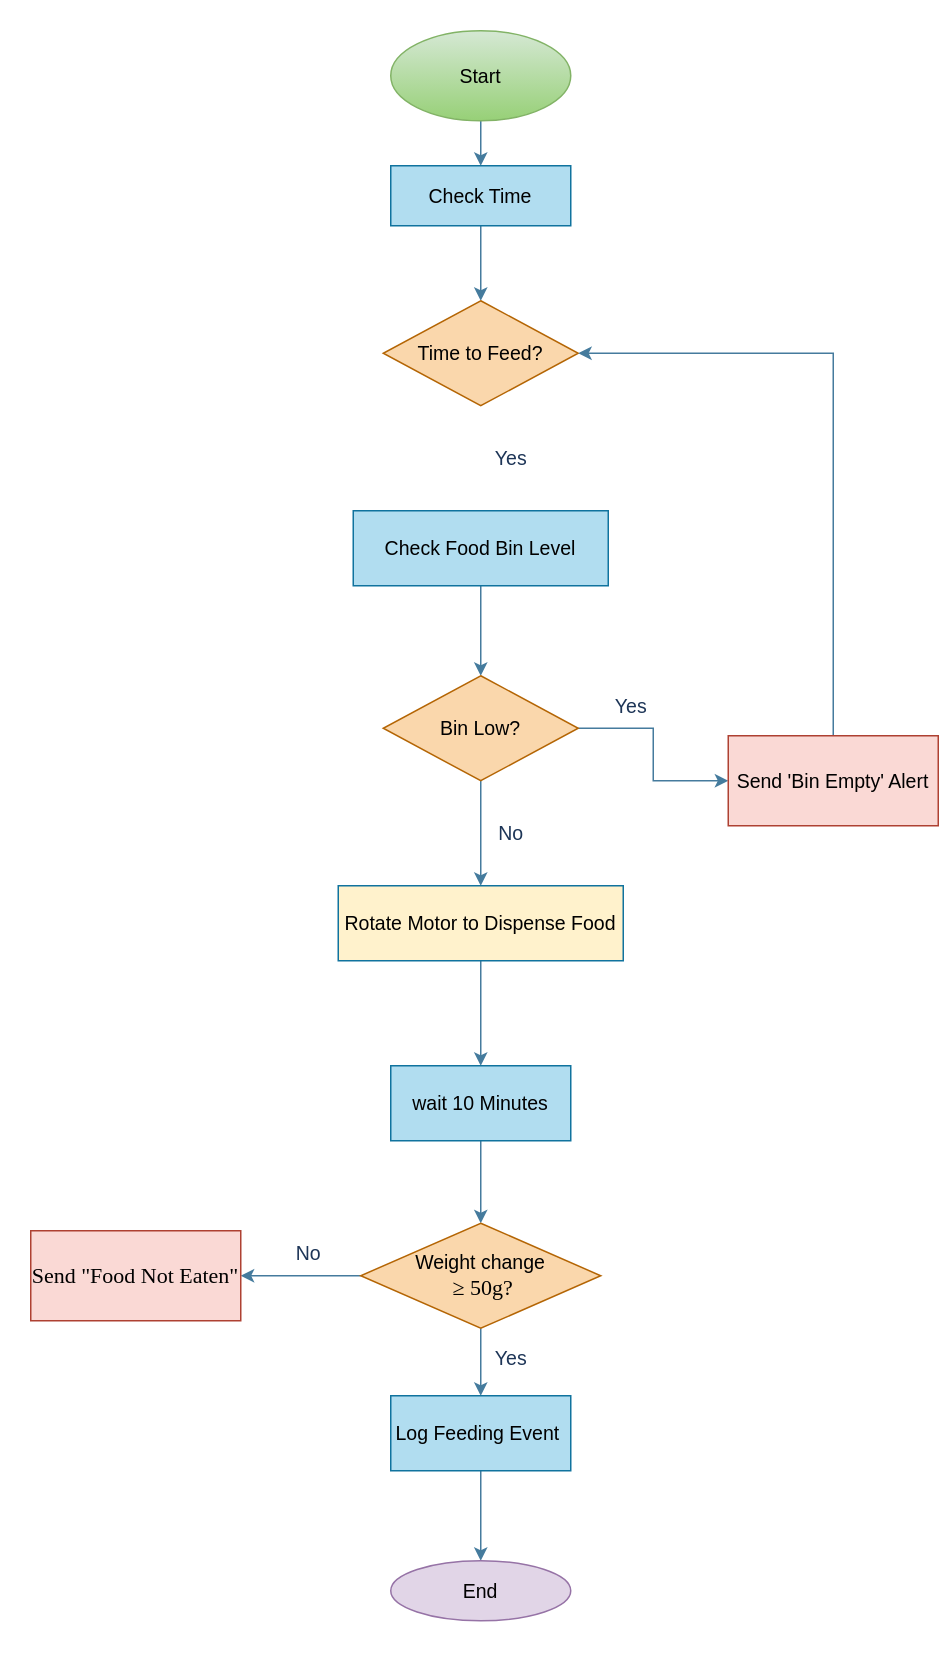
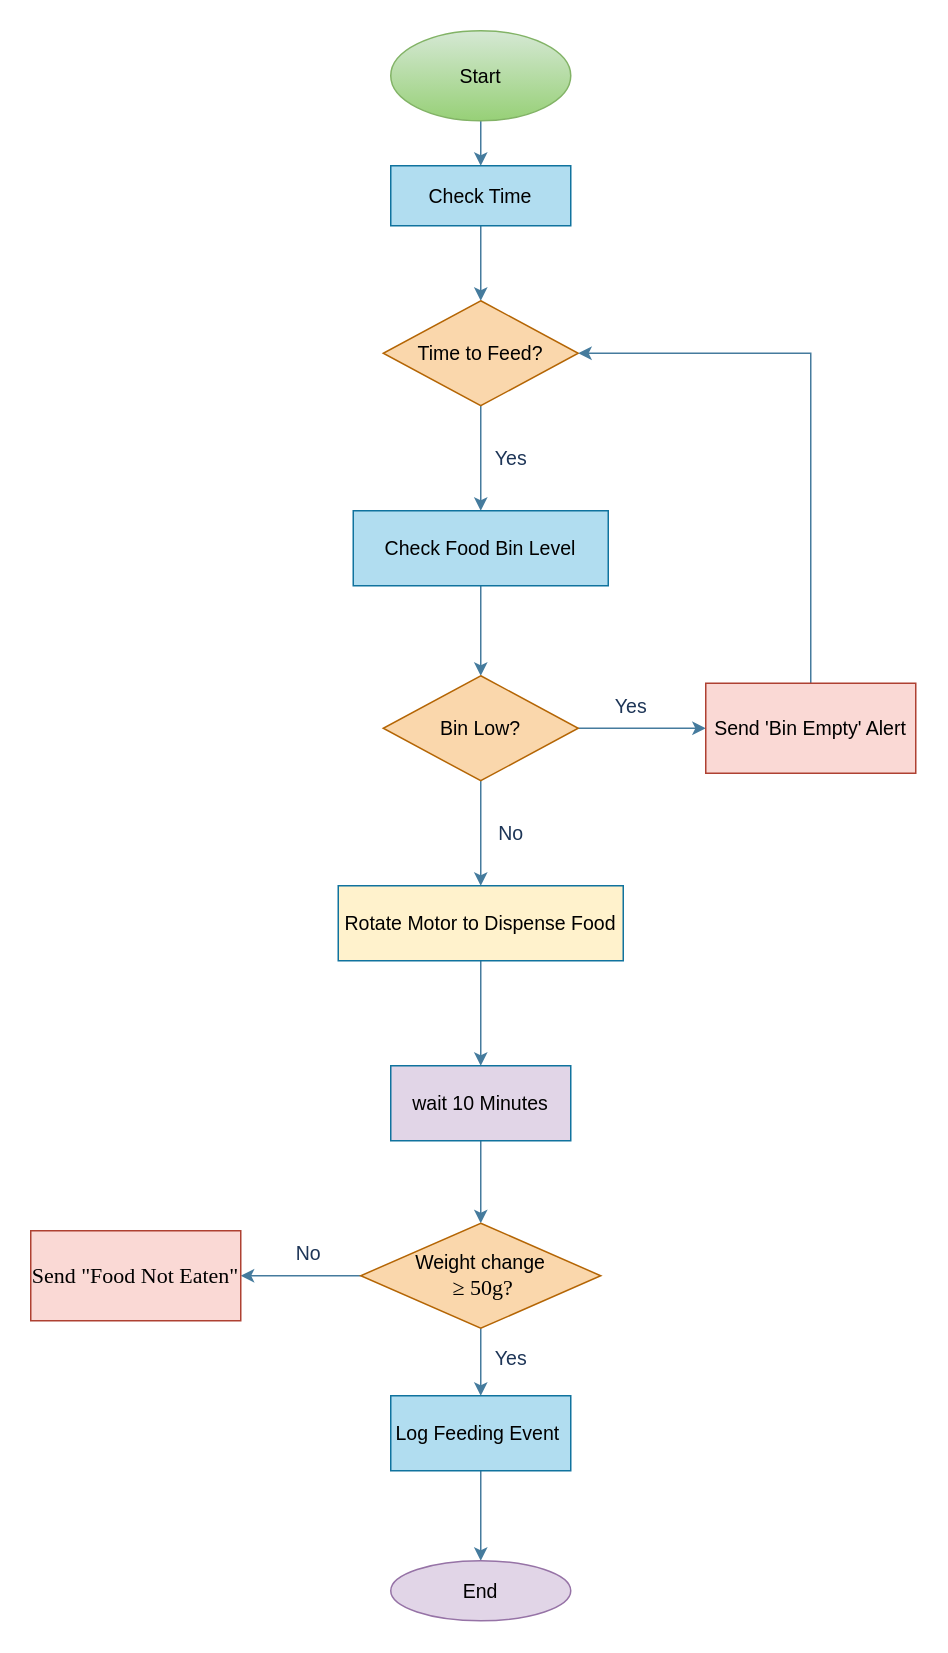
edge "Time to Feed?" -> "Check Food Bin Level": added
node "Send 'Bin Empty' Alert": moved (833, 781) -> (811, 728)
node "wait 10 Minutes": fillcolor #b1ddf0 -> #e1d5e7
